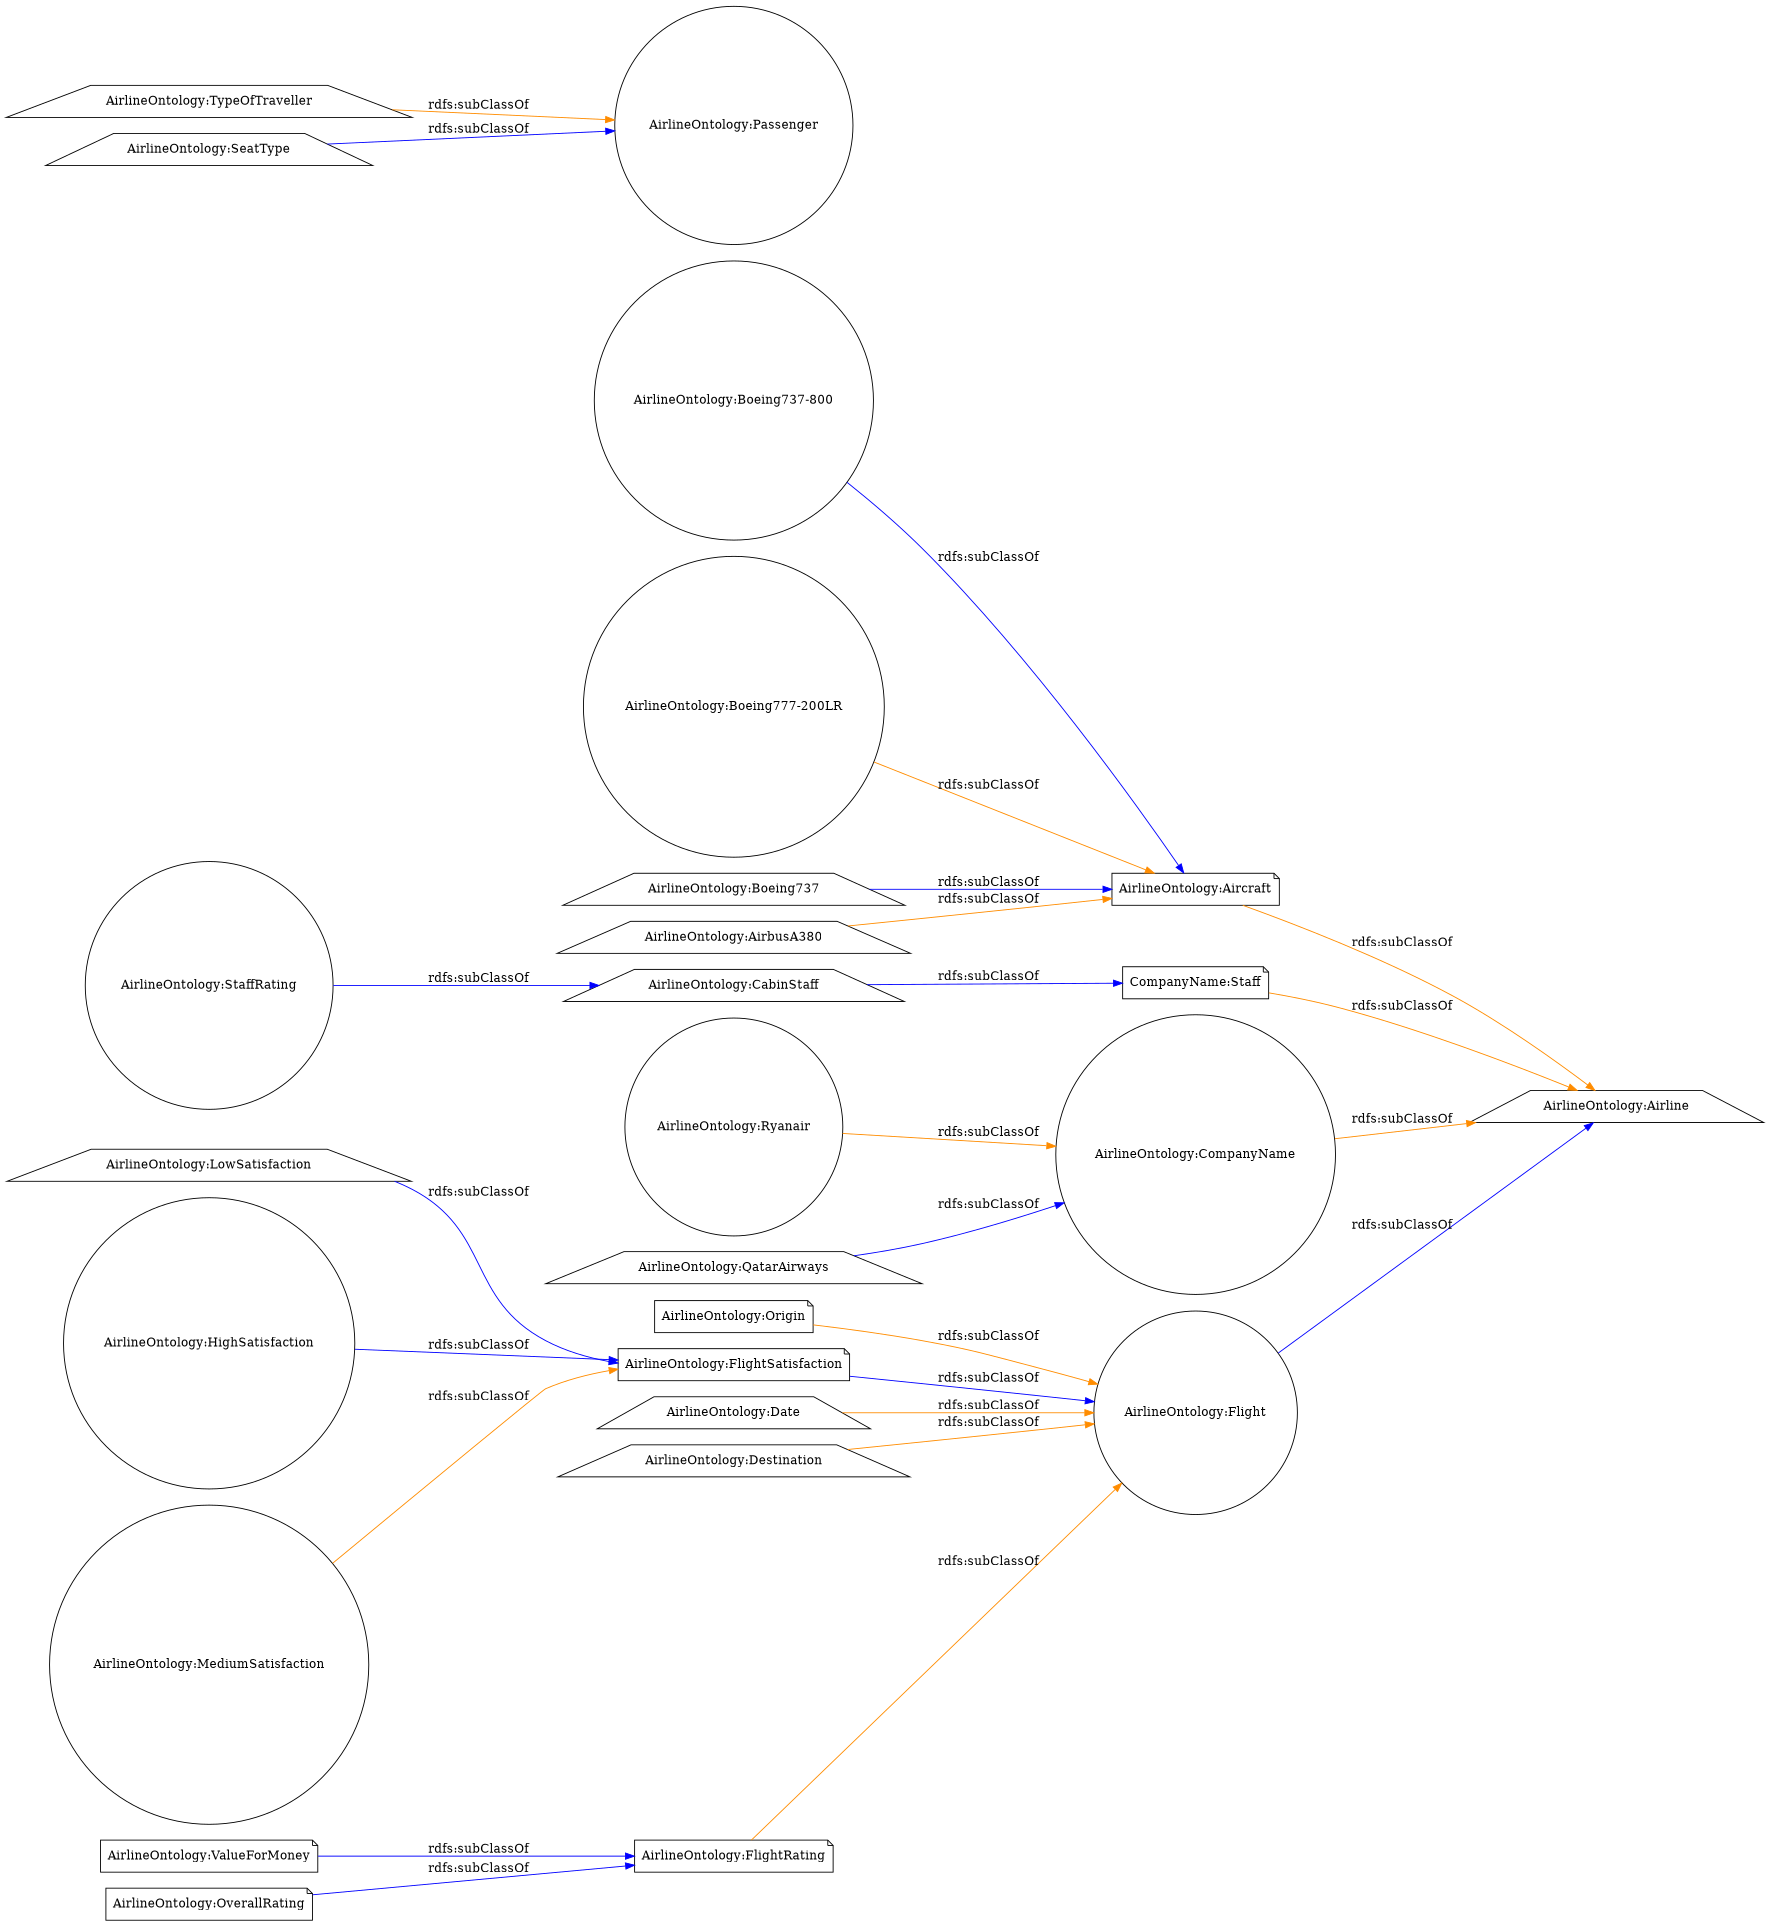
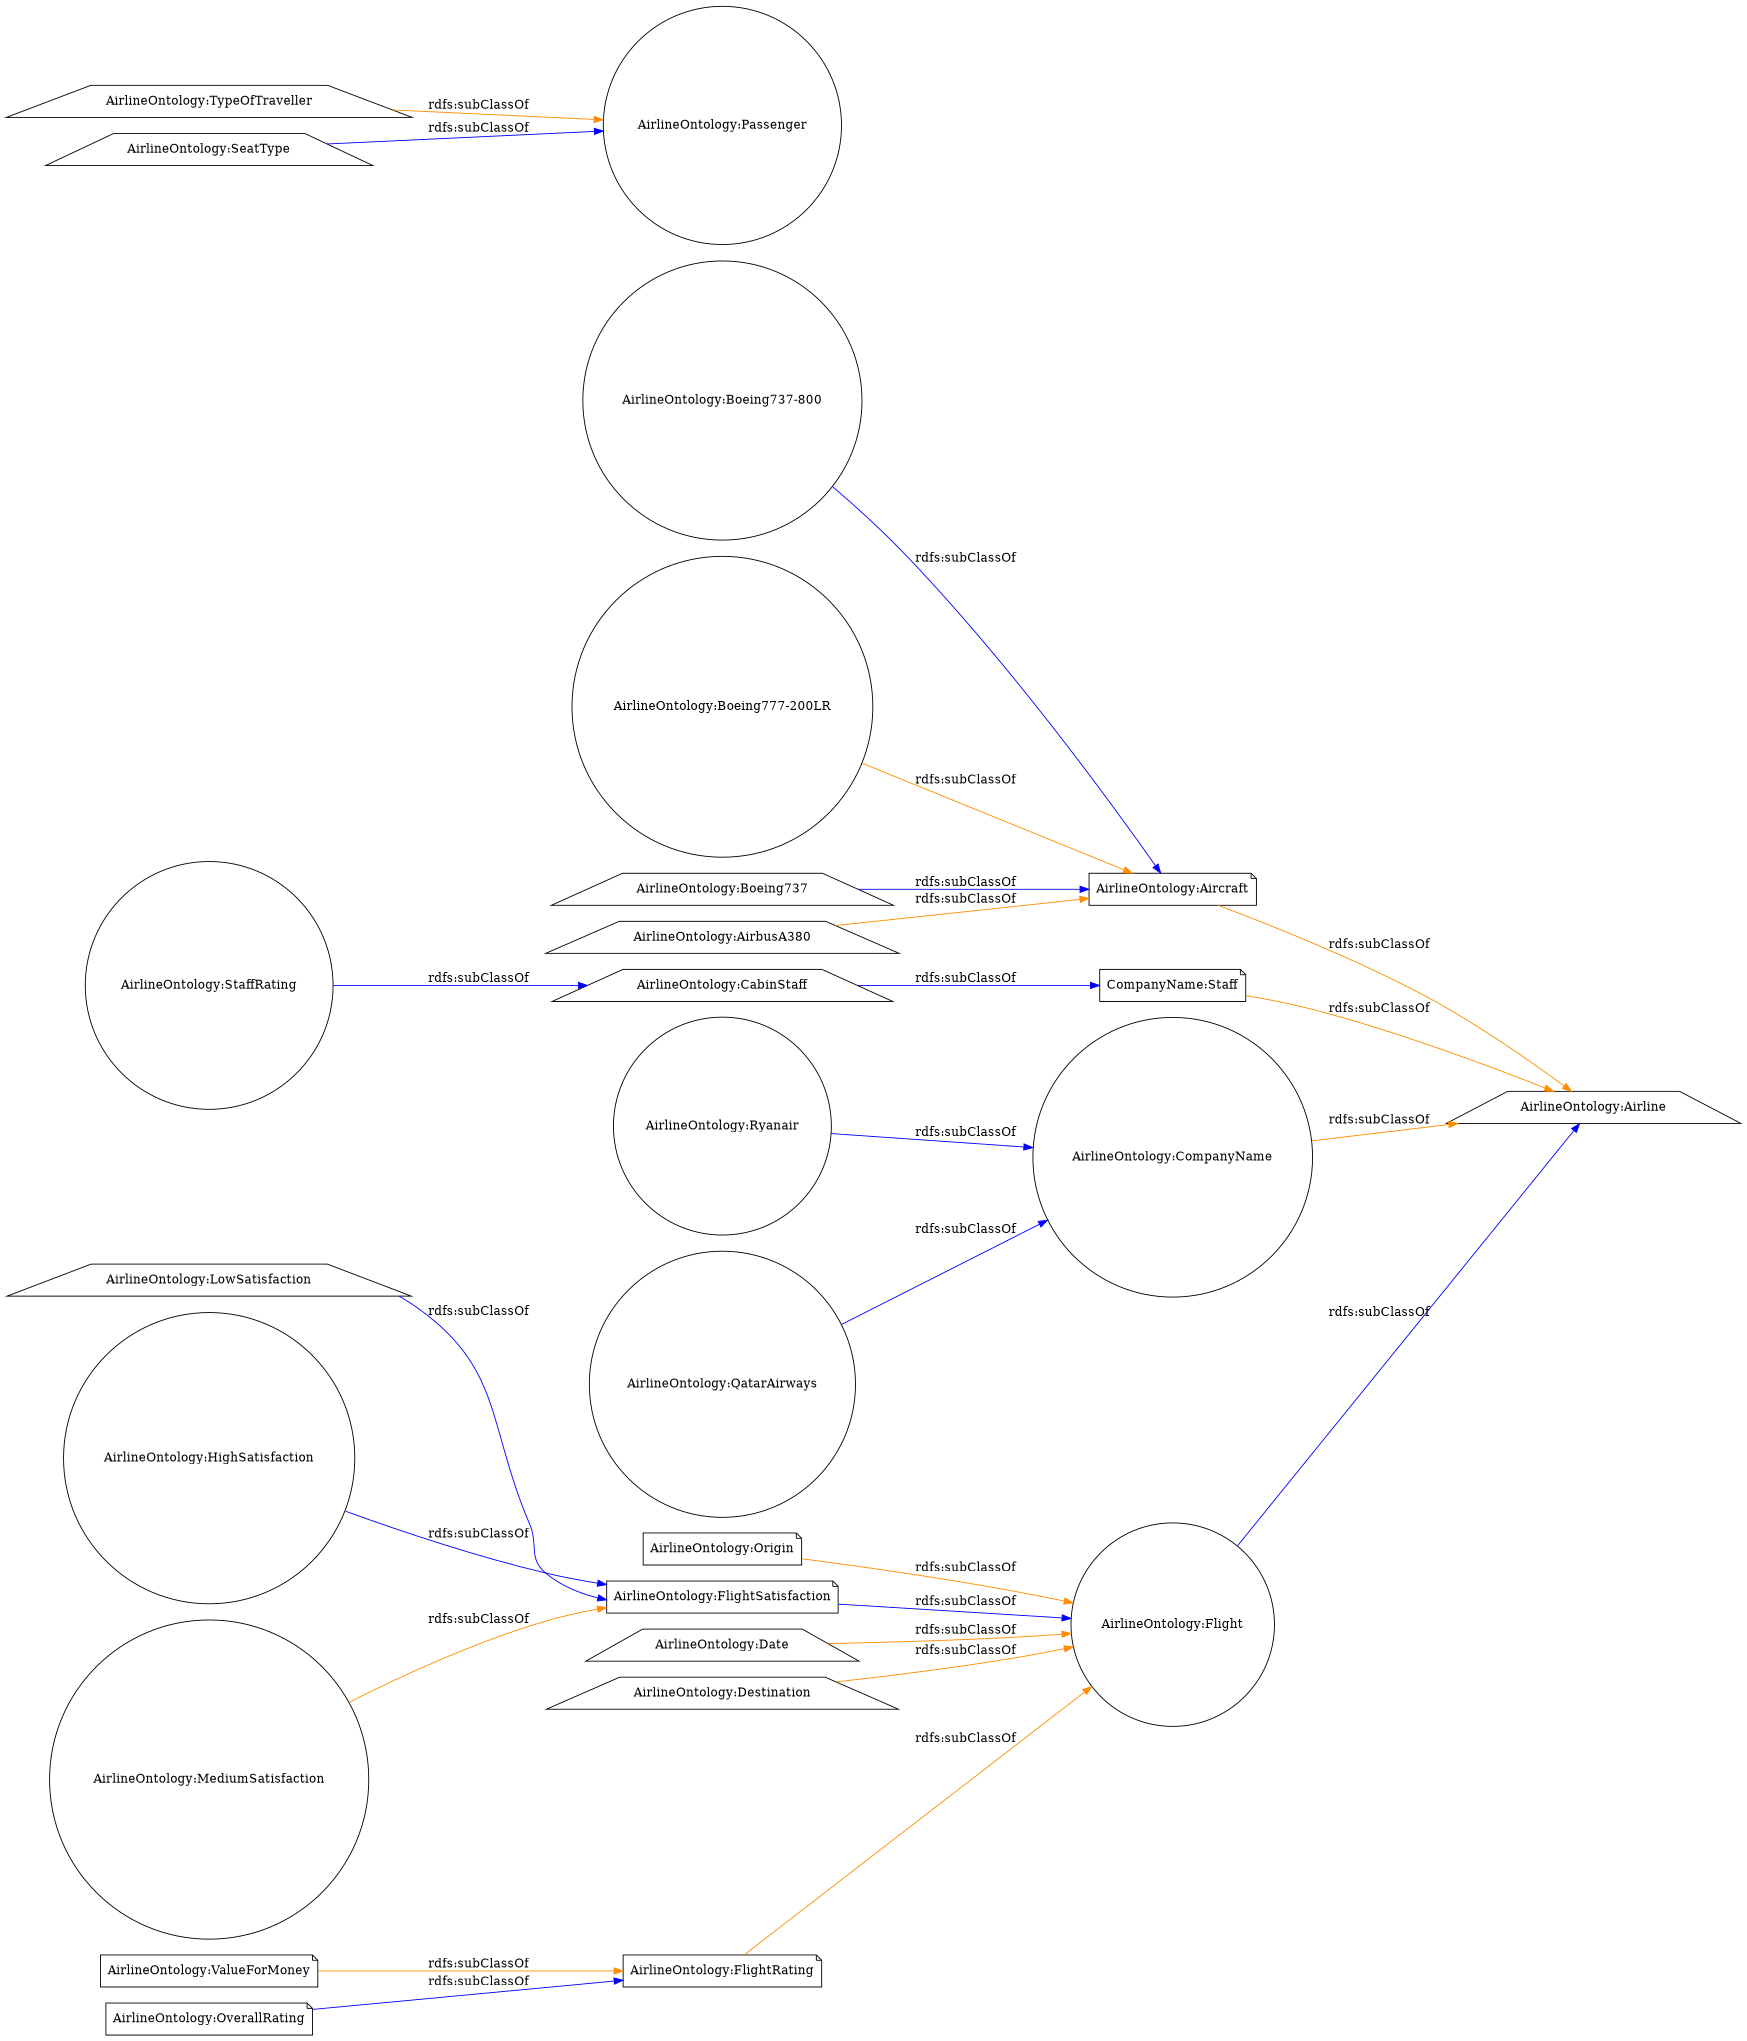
edge "AirlineOntology:Ryanair" -> "AirlineOntology:CompanyName": color darkorange -> blue
node "AirlineOntology:QatarAirways": shape trapezium -> circle
edge "AirlineOntology:ValueForMoney" -> "AirlineOntology:FlightRating": color blue -> darkorange
